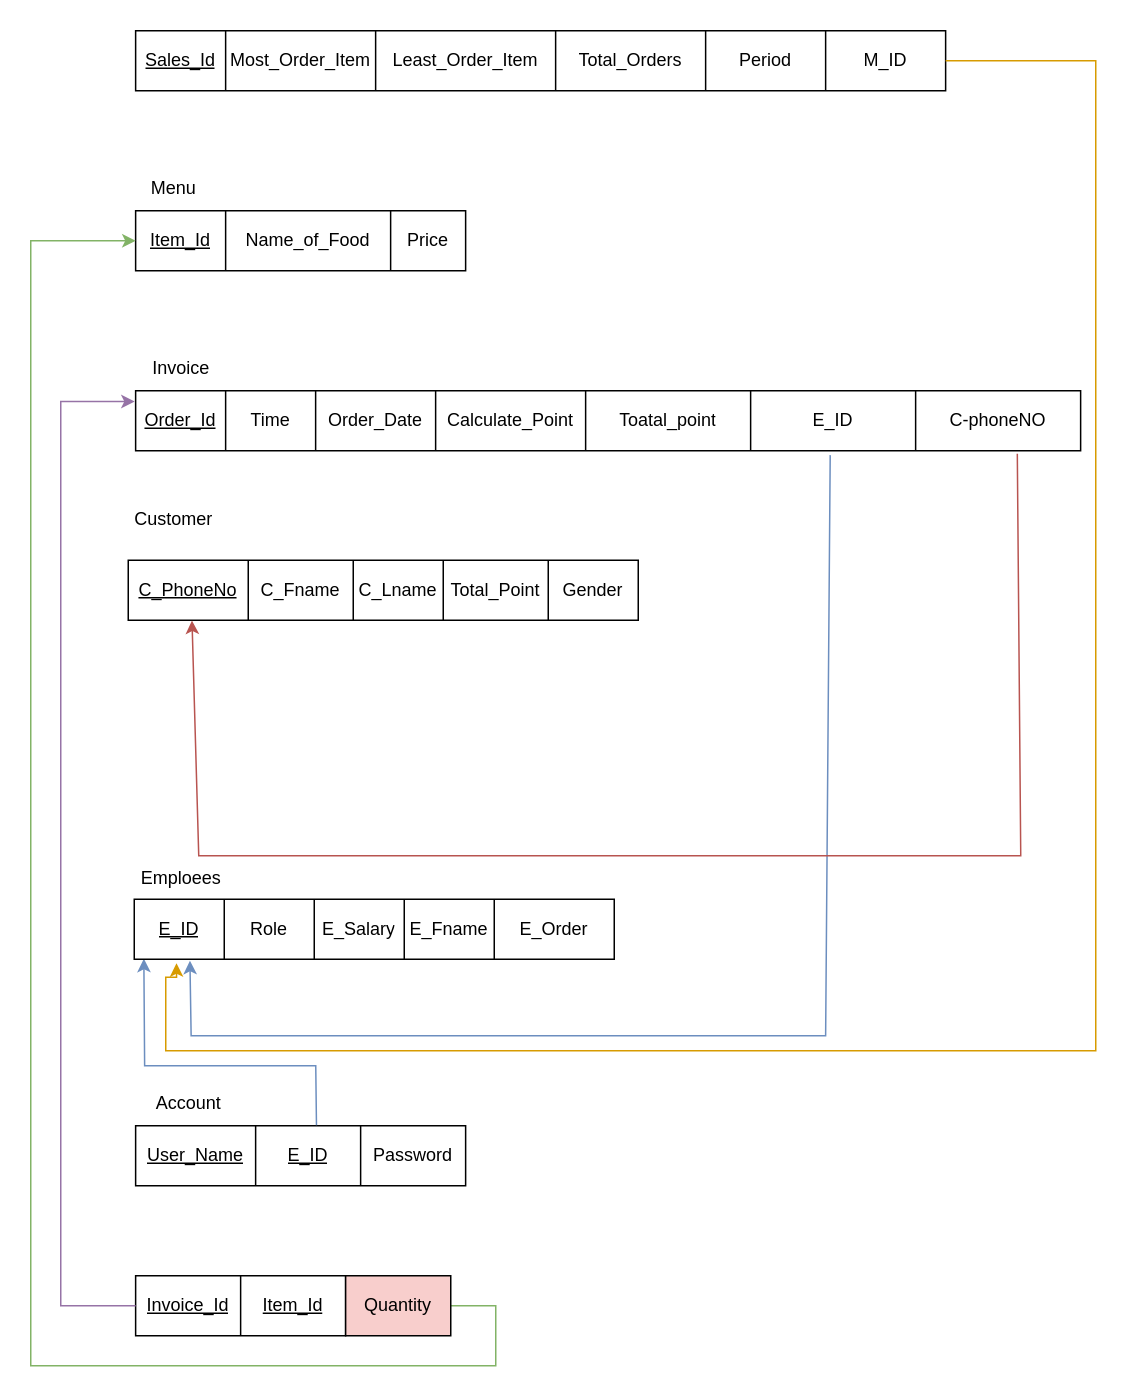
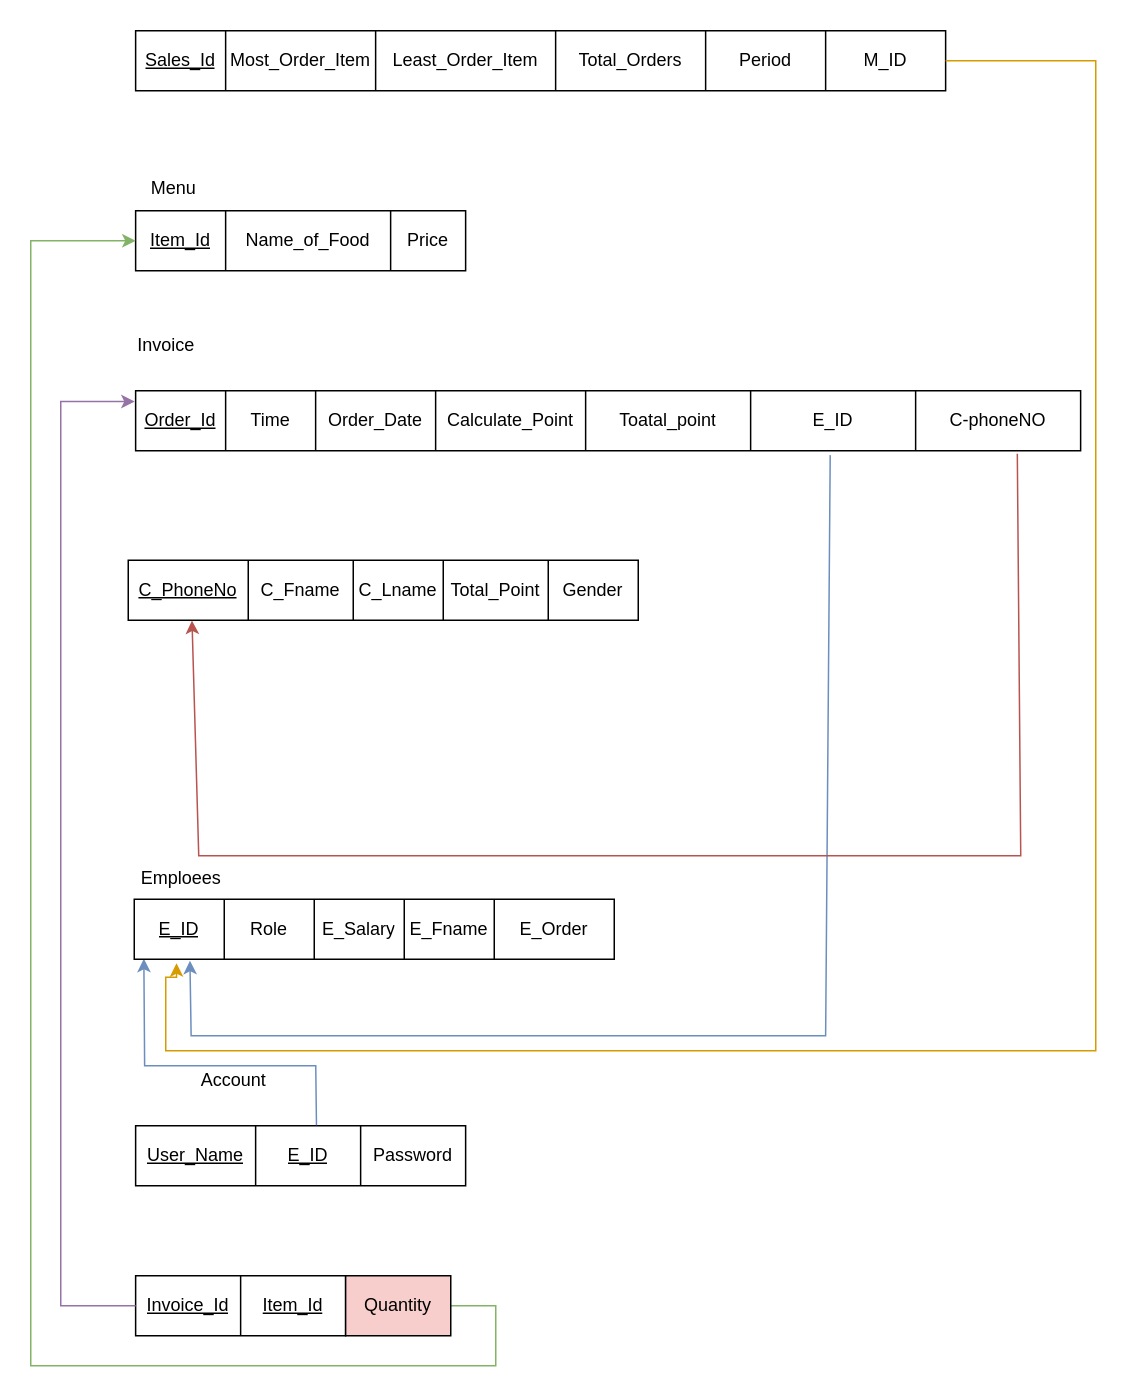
node "Invoice": moved (181, 368) -> (166, 346)
node "Customer": removed
node "Account": moved (188, 1103) -> (233, 1081)
